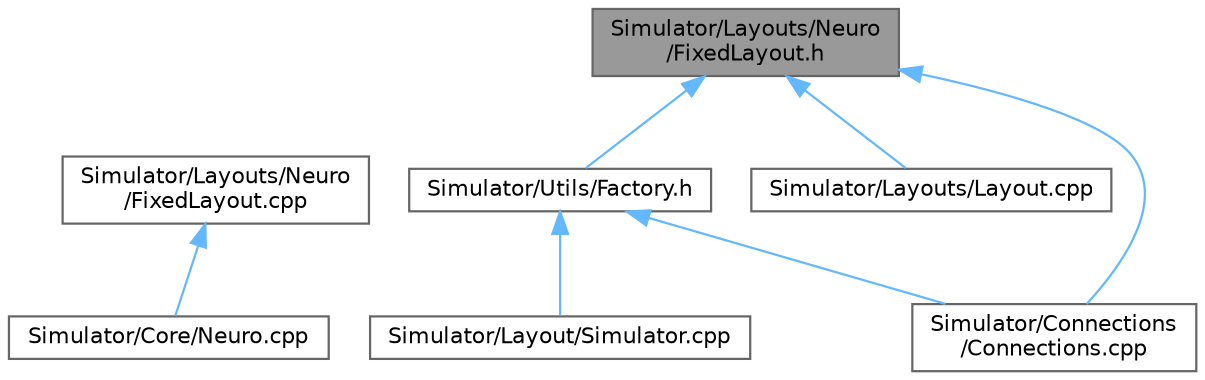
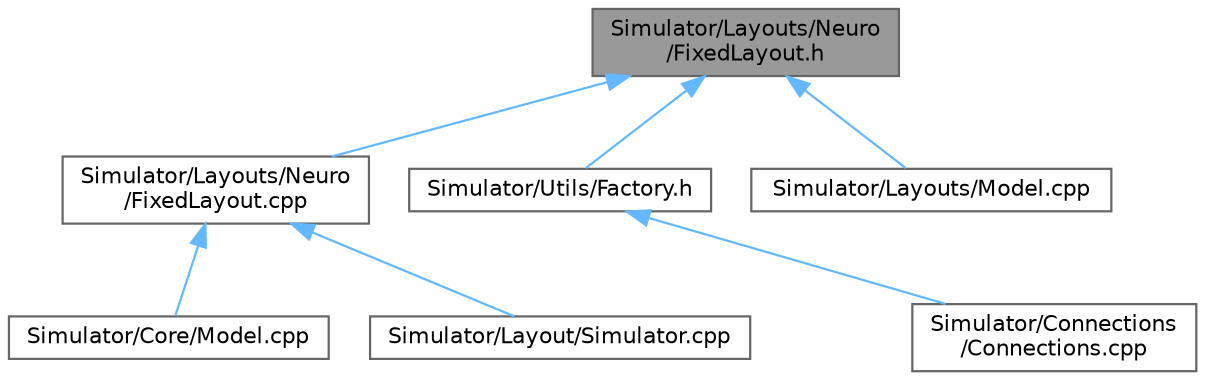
edge "Simulator/Connections /Connections.cpp" -> "Simulator/Layouts/Neuro /FixedLayout.h": now "Simulator/Layouts/Neuro /FixedLayout.cpp" -> "Simulator/Layouts/Neuro /FixedLayout.h"
node "Simulator/Layouts/Layout.cpp": label "Simulator/Layouts/Layout.cpp" -> "Simulator/Layouts/Model.cpp"
edge "Simulator/Layout/Simulator.cpp" -> "Simulator/Utils/Factory.h": now "Simulator/Layout/Simulator.cpp" -> "Simulator/Layouts/Neuro /FixedLayout.cpp"
node "Simulator/Core/Neuro.cpp": label "Simulator/Core/Neuro.cpp" -> "Simulator/Core/Model.cpp"
